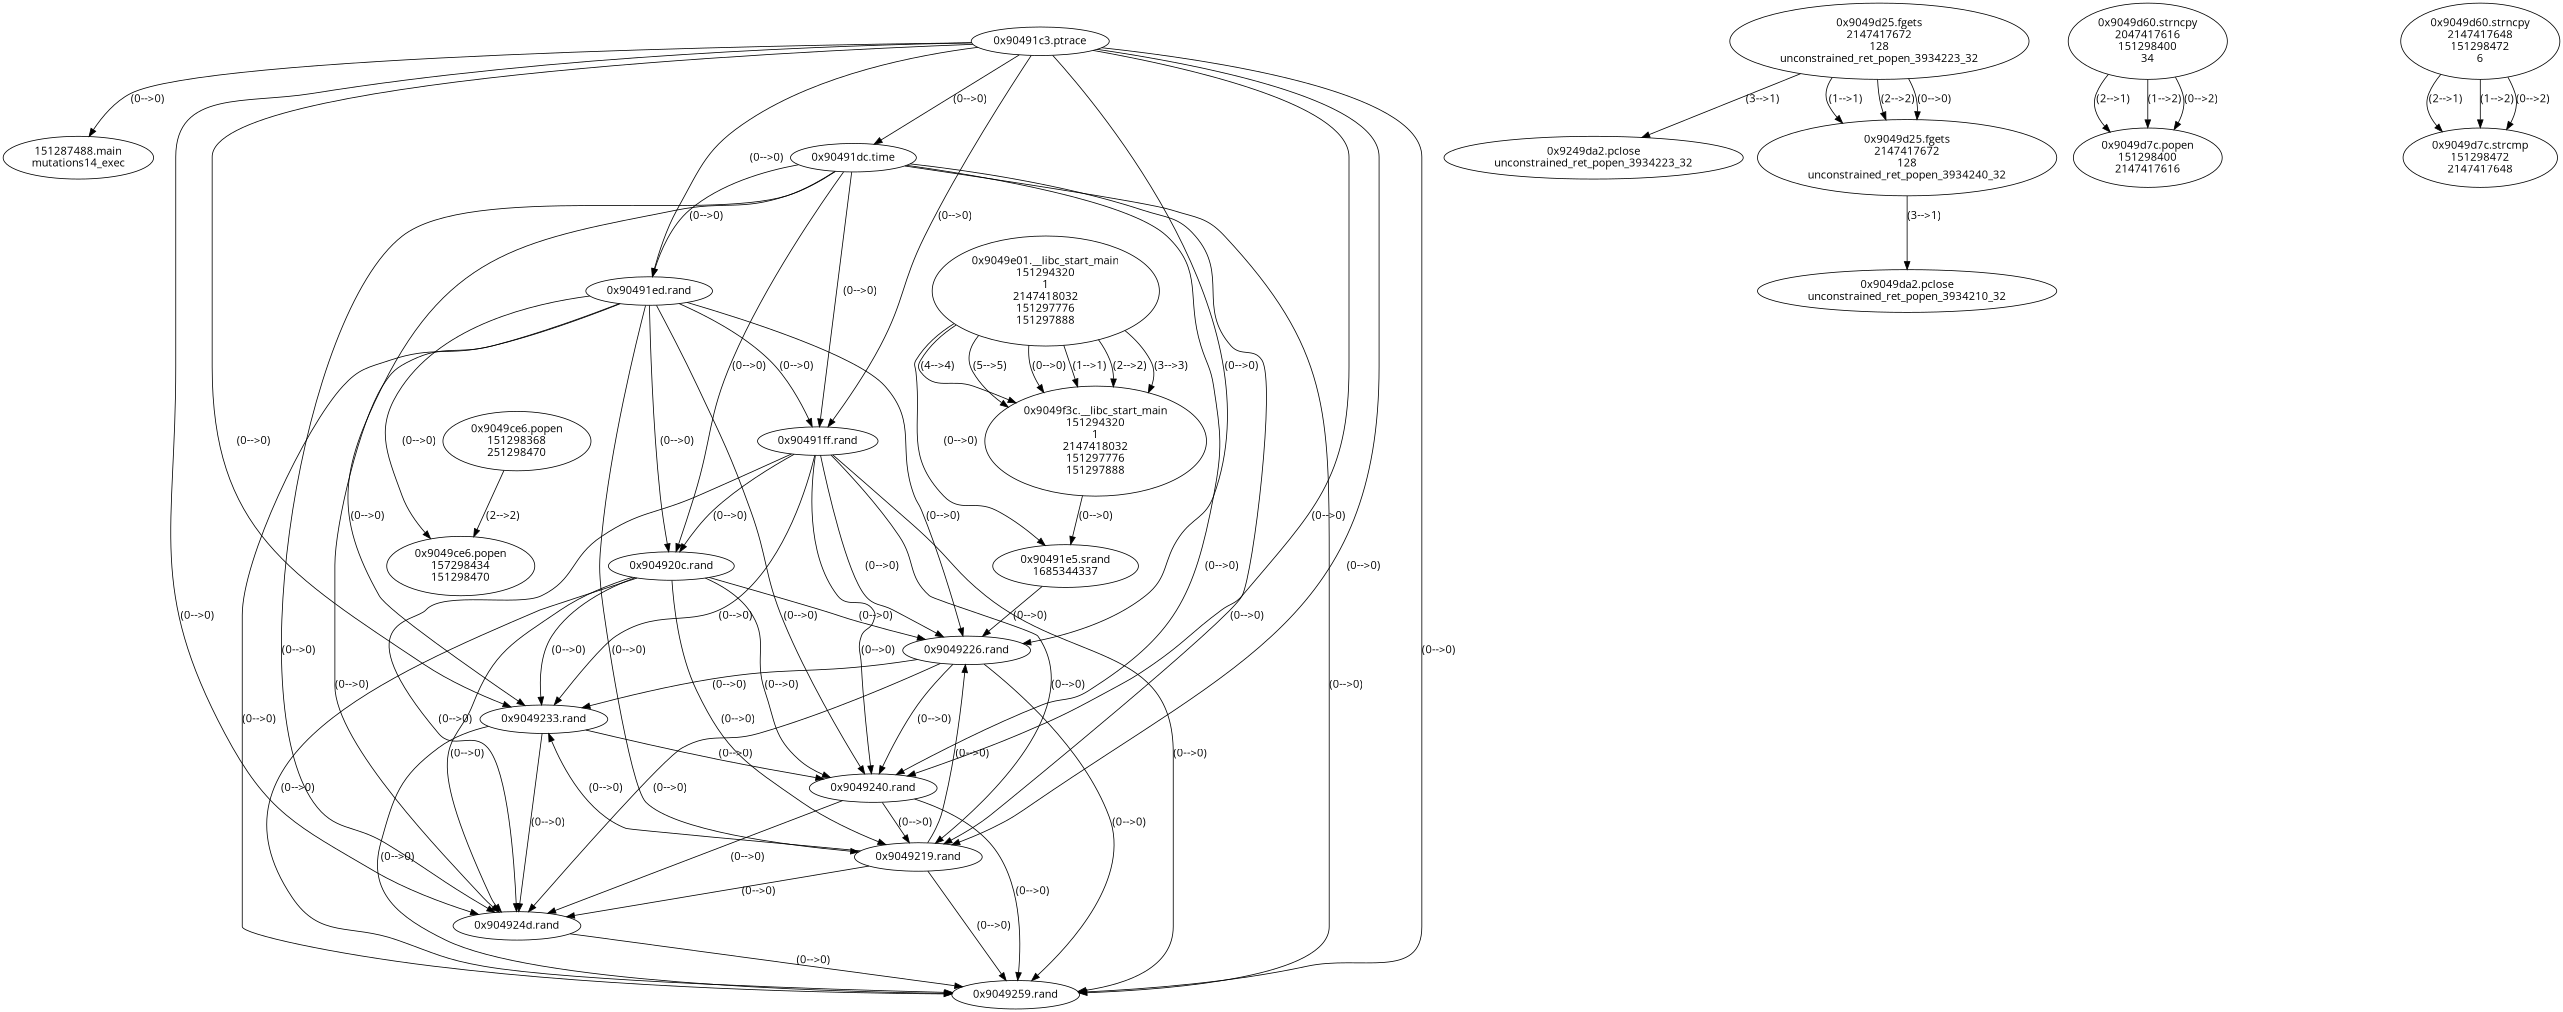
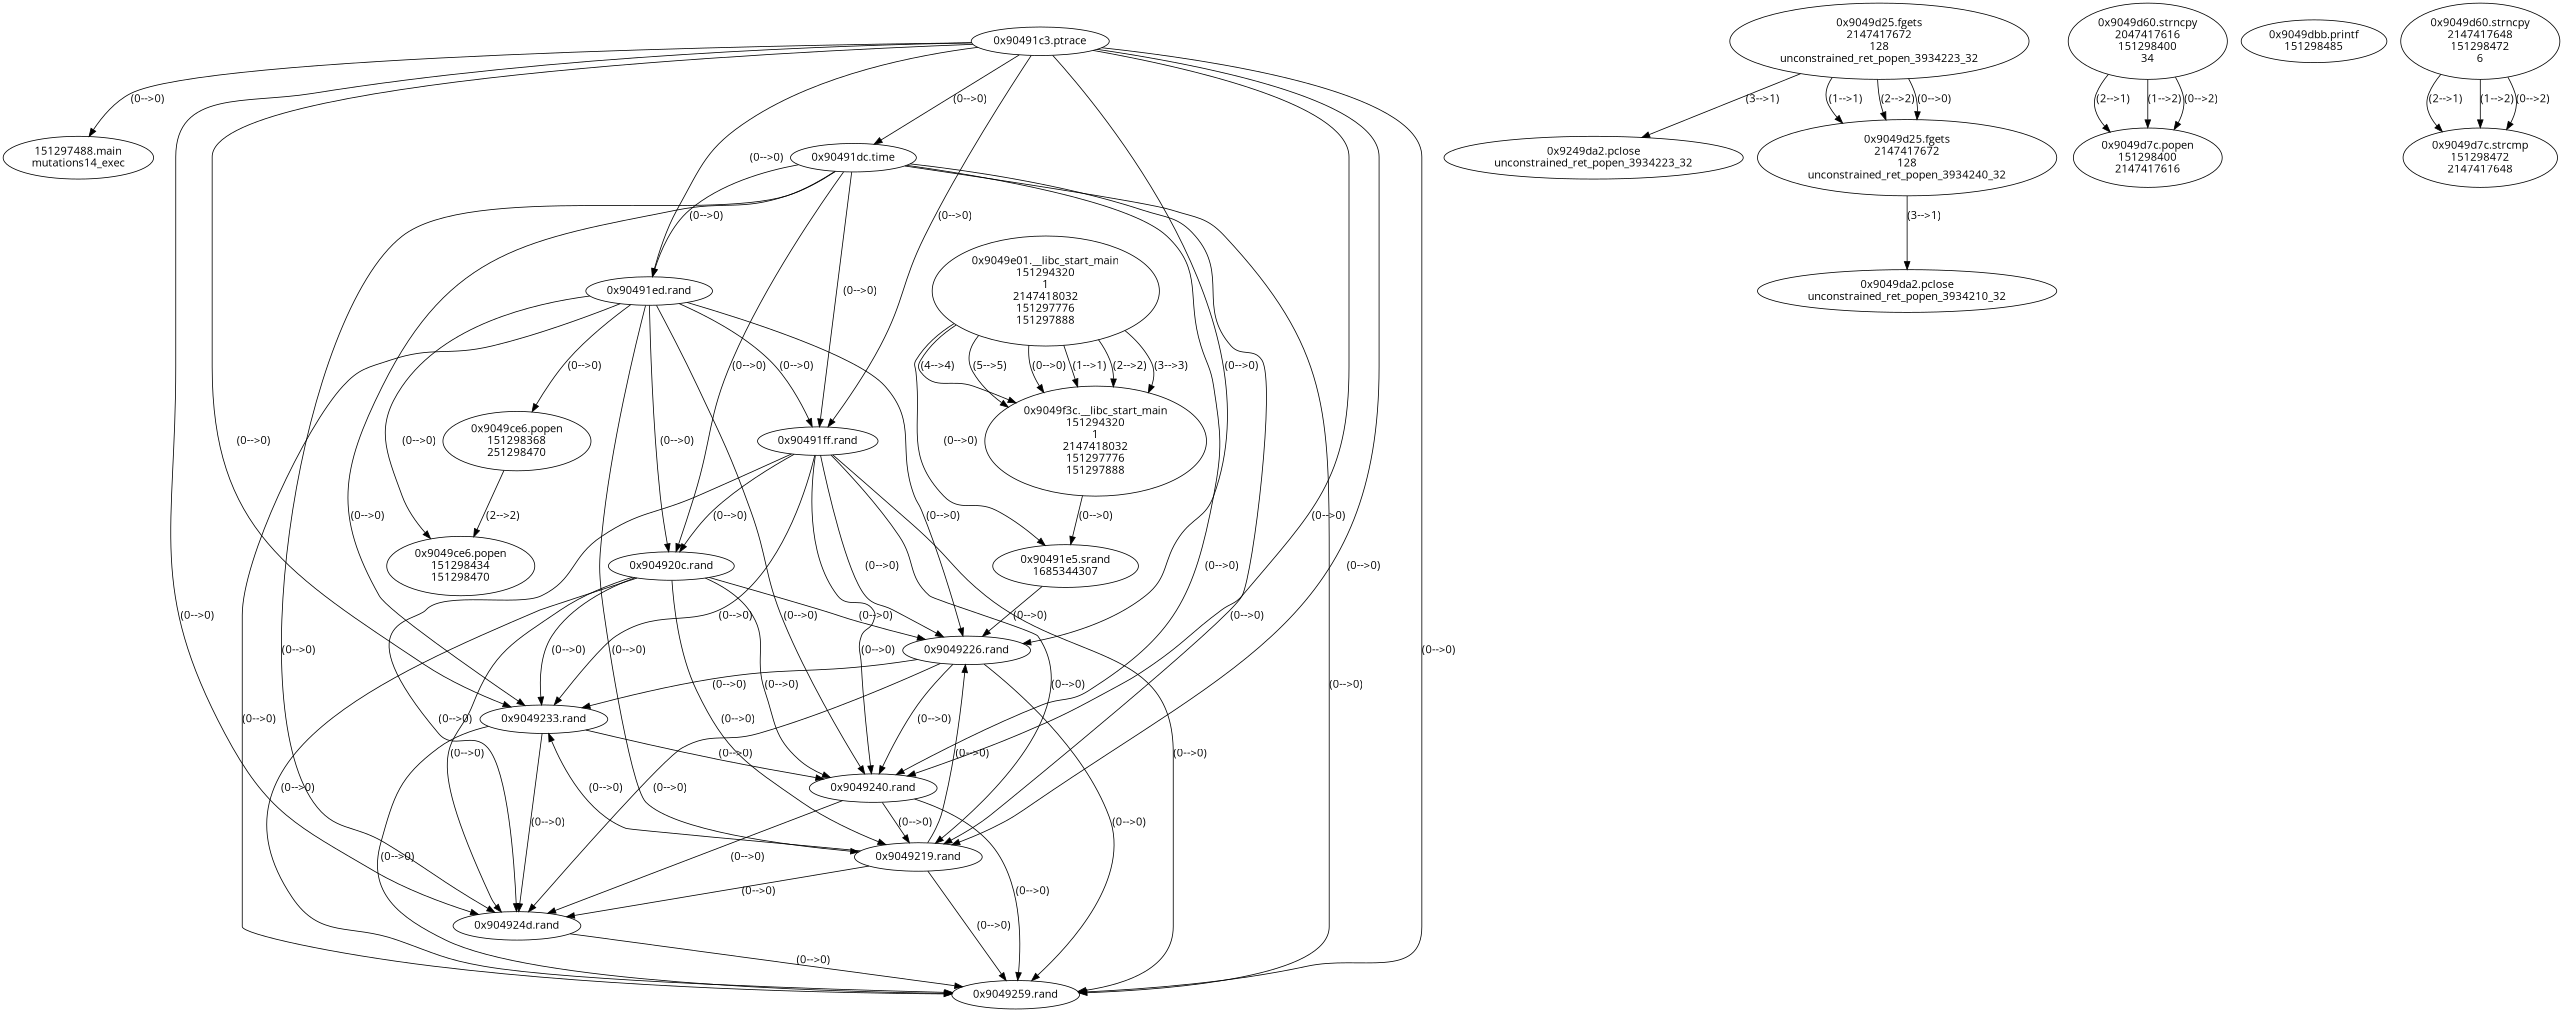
node "0x9049dbb.printf 151298485": added
node "151287488.main mutations14_exec": label "151287488.main mutations14_exec" -> "151297488.main mutations14_exec"
edge "0x90491ed.rand" -> "0x904924d.rand": now "0x90491ed.rand" -> "0x9049ce6.popen 151298368 251298470"
node "0x9049ce6.popen 157298434 151298470": label "0x9049ce6.popen 157298434 151298470" -> "0x9049ce6.popen 151298434 151298470"
node "0x90491e5.srand 1685344337": label "0x90491e5.srand 1685344337" -> "0x90491e5.srand 1685344307"
